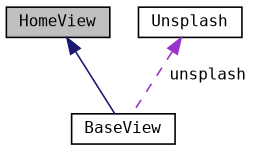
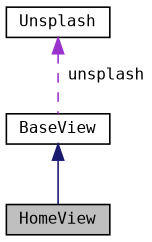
edge "BaseView" -> "HomeView": reversed
